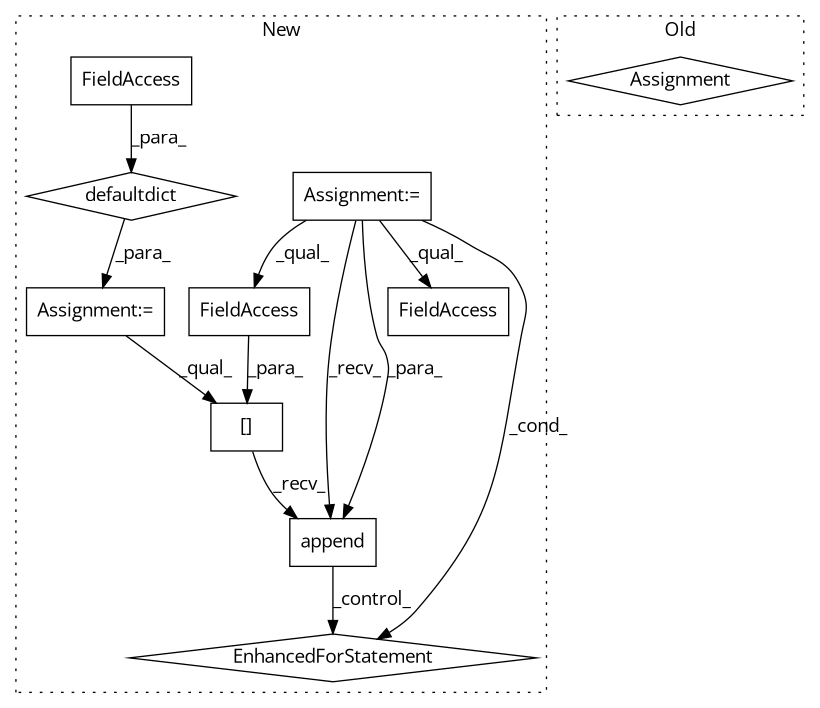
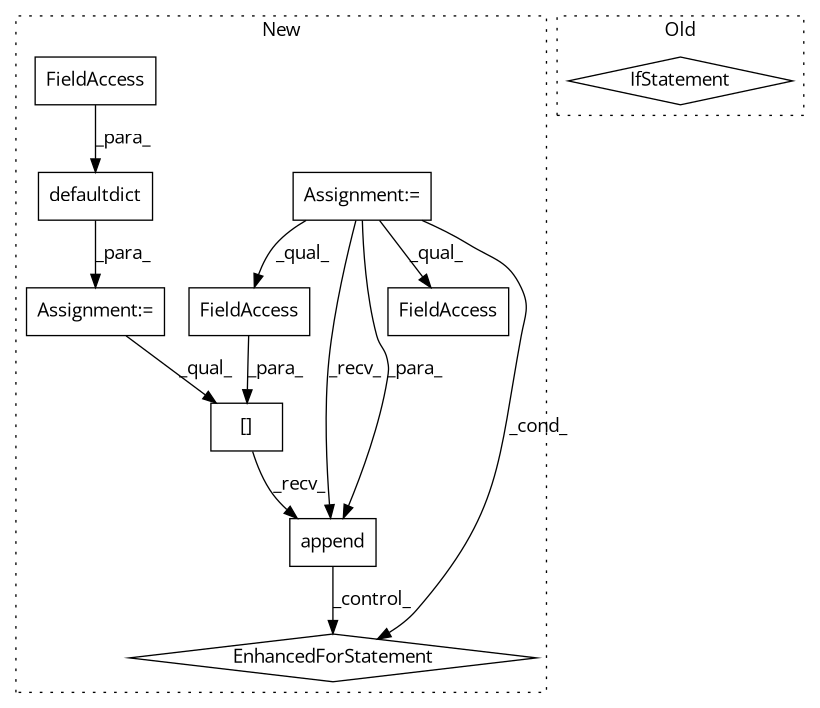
node "Assignment": label "Assignment" -> "IfStatement"
node "defaultdict": shape diamond -> box
